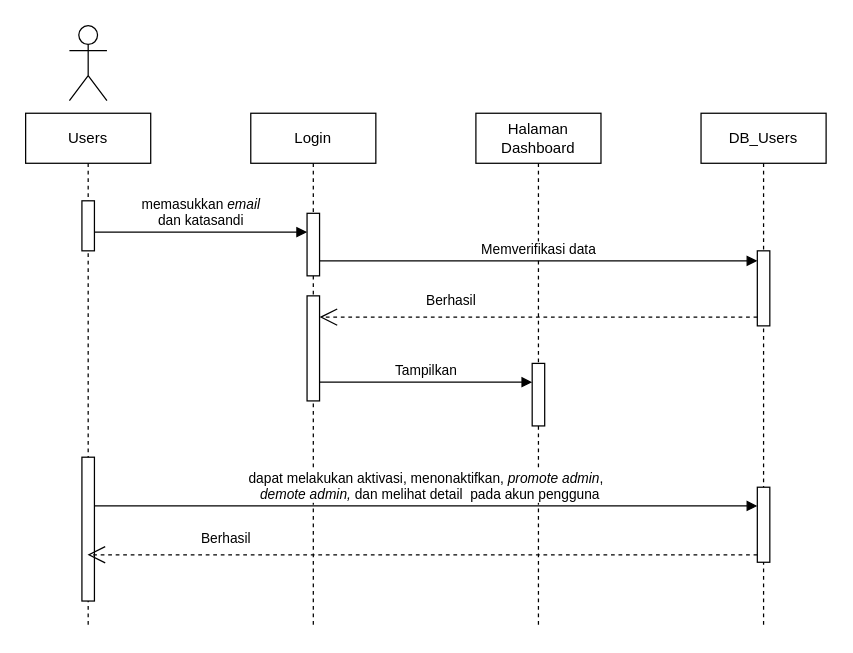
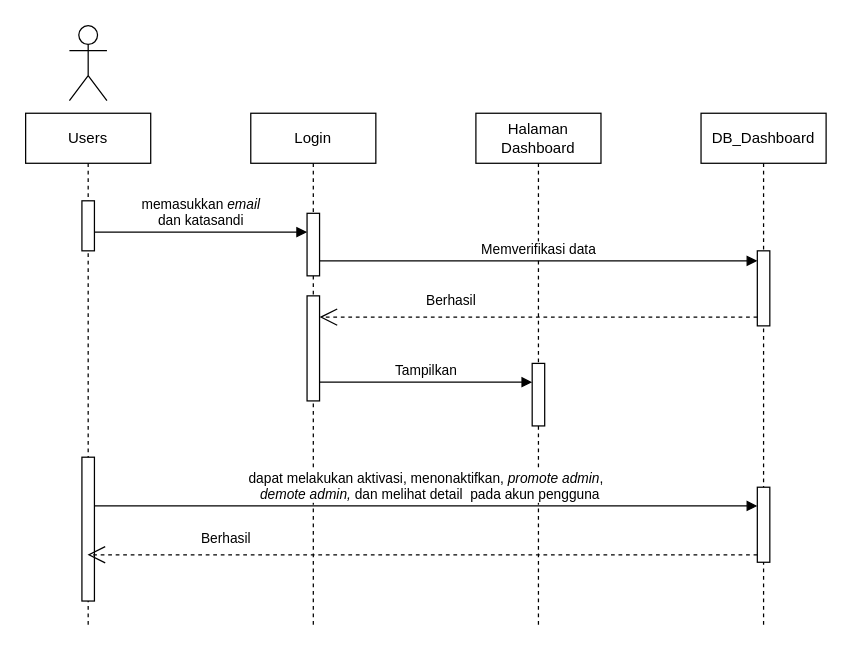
node "DB_Users": label "DB_Users" -> "DB_Dashboard"
